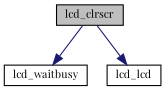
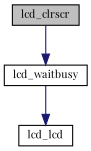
edge "lcd_clrscr" -> "lcd_lcd": now "lcd_waitbusy" -> "lcd_lcd"
